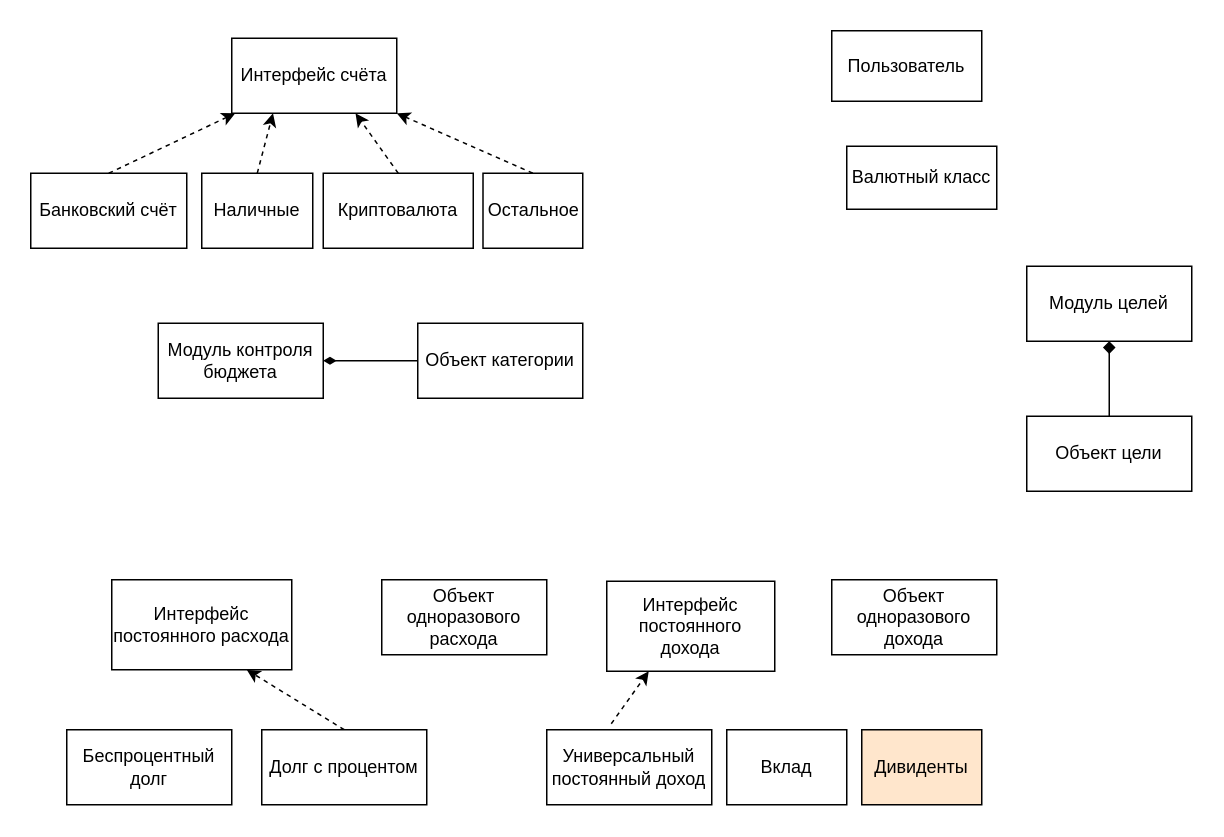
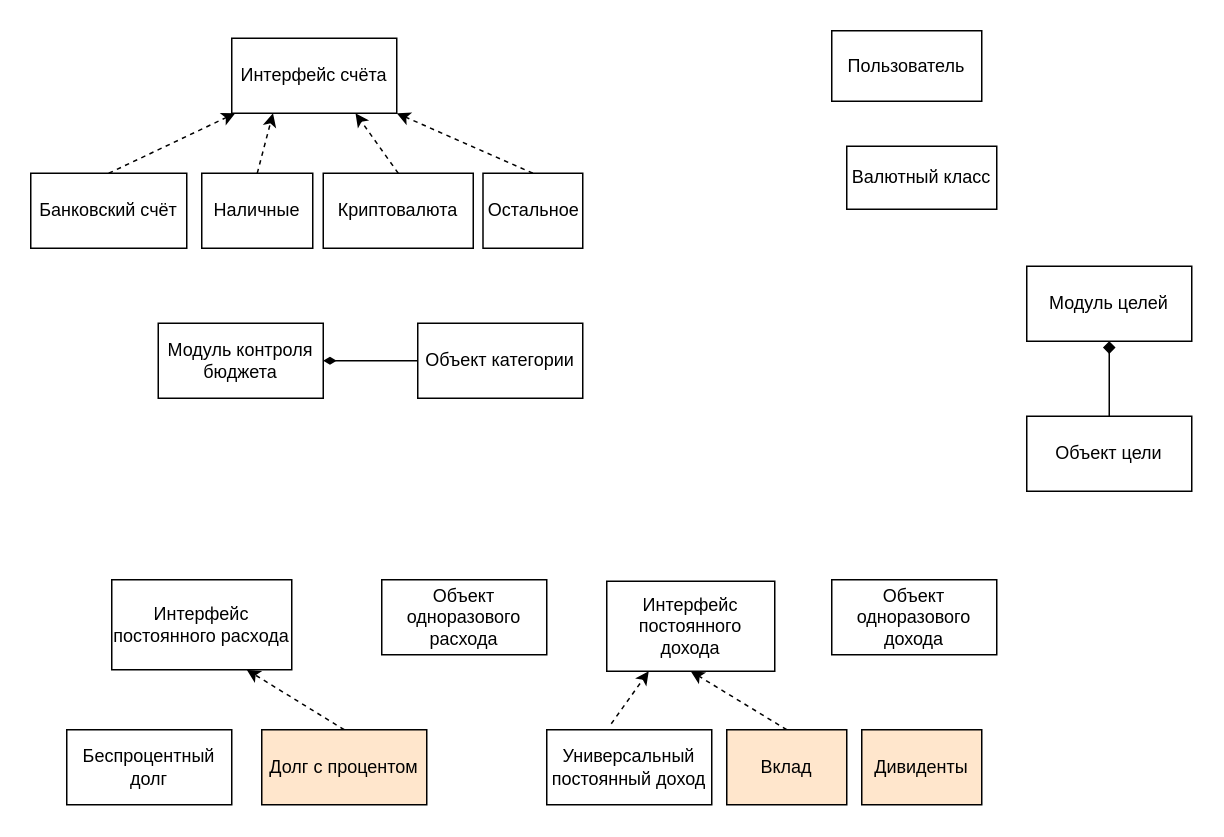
edge "Вклад" -> "Интерфейс постоянного дохода": added
node "Долг с процентом": fillcolor #ffffff -> #ffe6cc
node "Вклад": fillcolor #ffffff -> #ffe6cc
